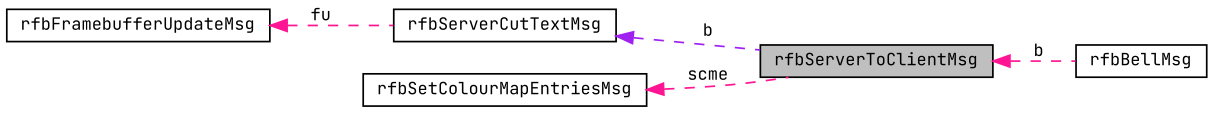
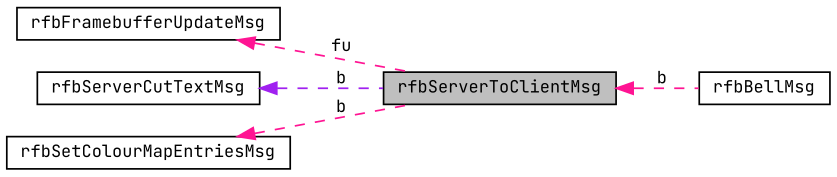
edge "rfbServerCutTextMsg" -> "rfbFramebufferUpdateMsg": now "rfbServerToClientMsg" -> "rfbFramebufferUpdateMsg"
edge "rfbServerToClientMsg" -> "rfbSetColourMapEntriesMsg": label " scme" -> " b"
